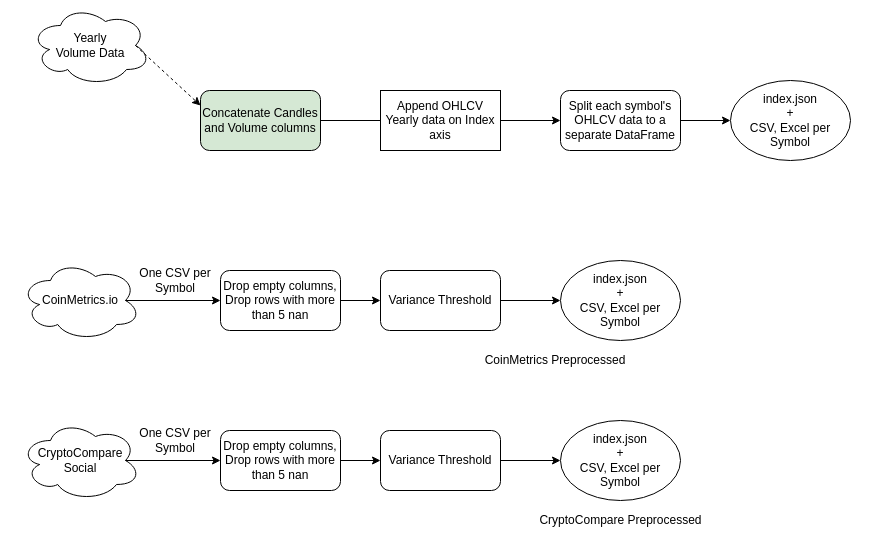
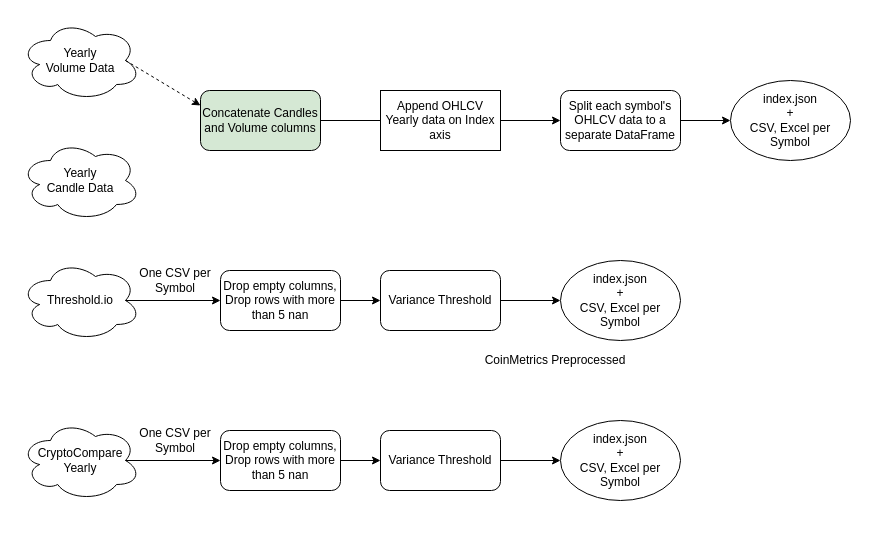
node "Yearly Volume Data": moved (91, 46) -> (81, 61)
node "Yearly Candle Data": added
node "CoinMetrics.io": label "CoinMetrics.io" -> "Threshold.io"
node "CryptoCompare Social": label "CryptoCompare Social" -> "CryptoCompare Yearly"
node "CryptoCompare Preprocessed": removed
